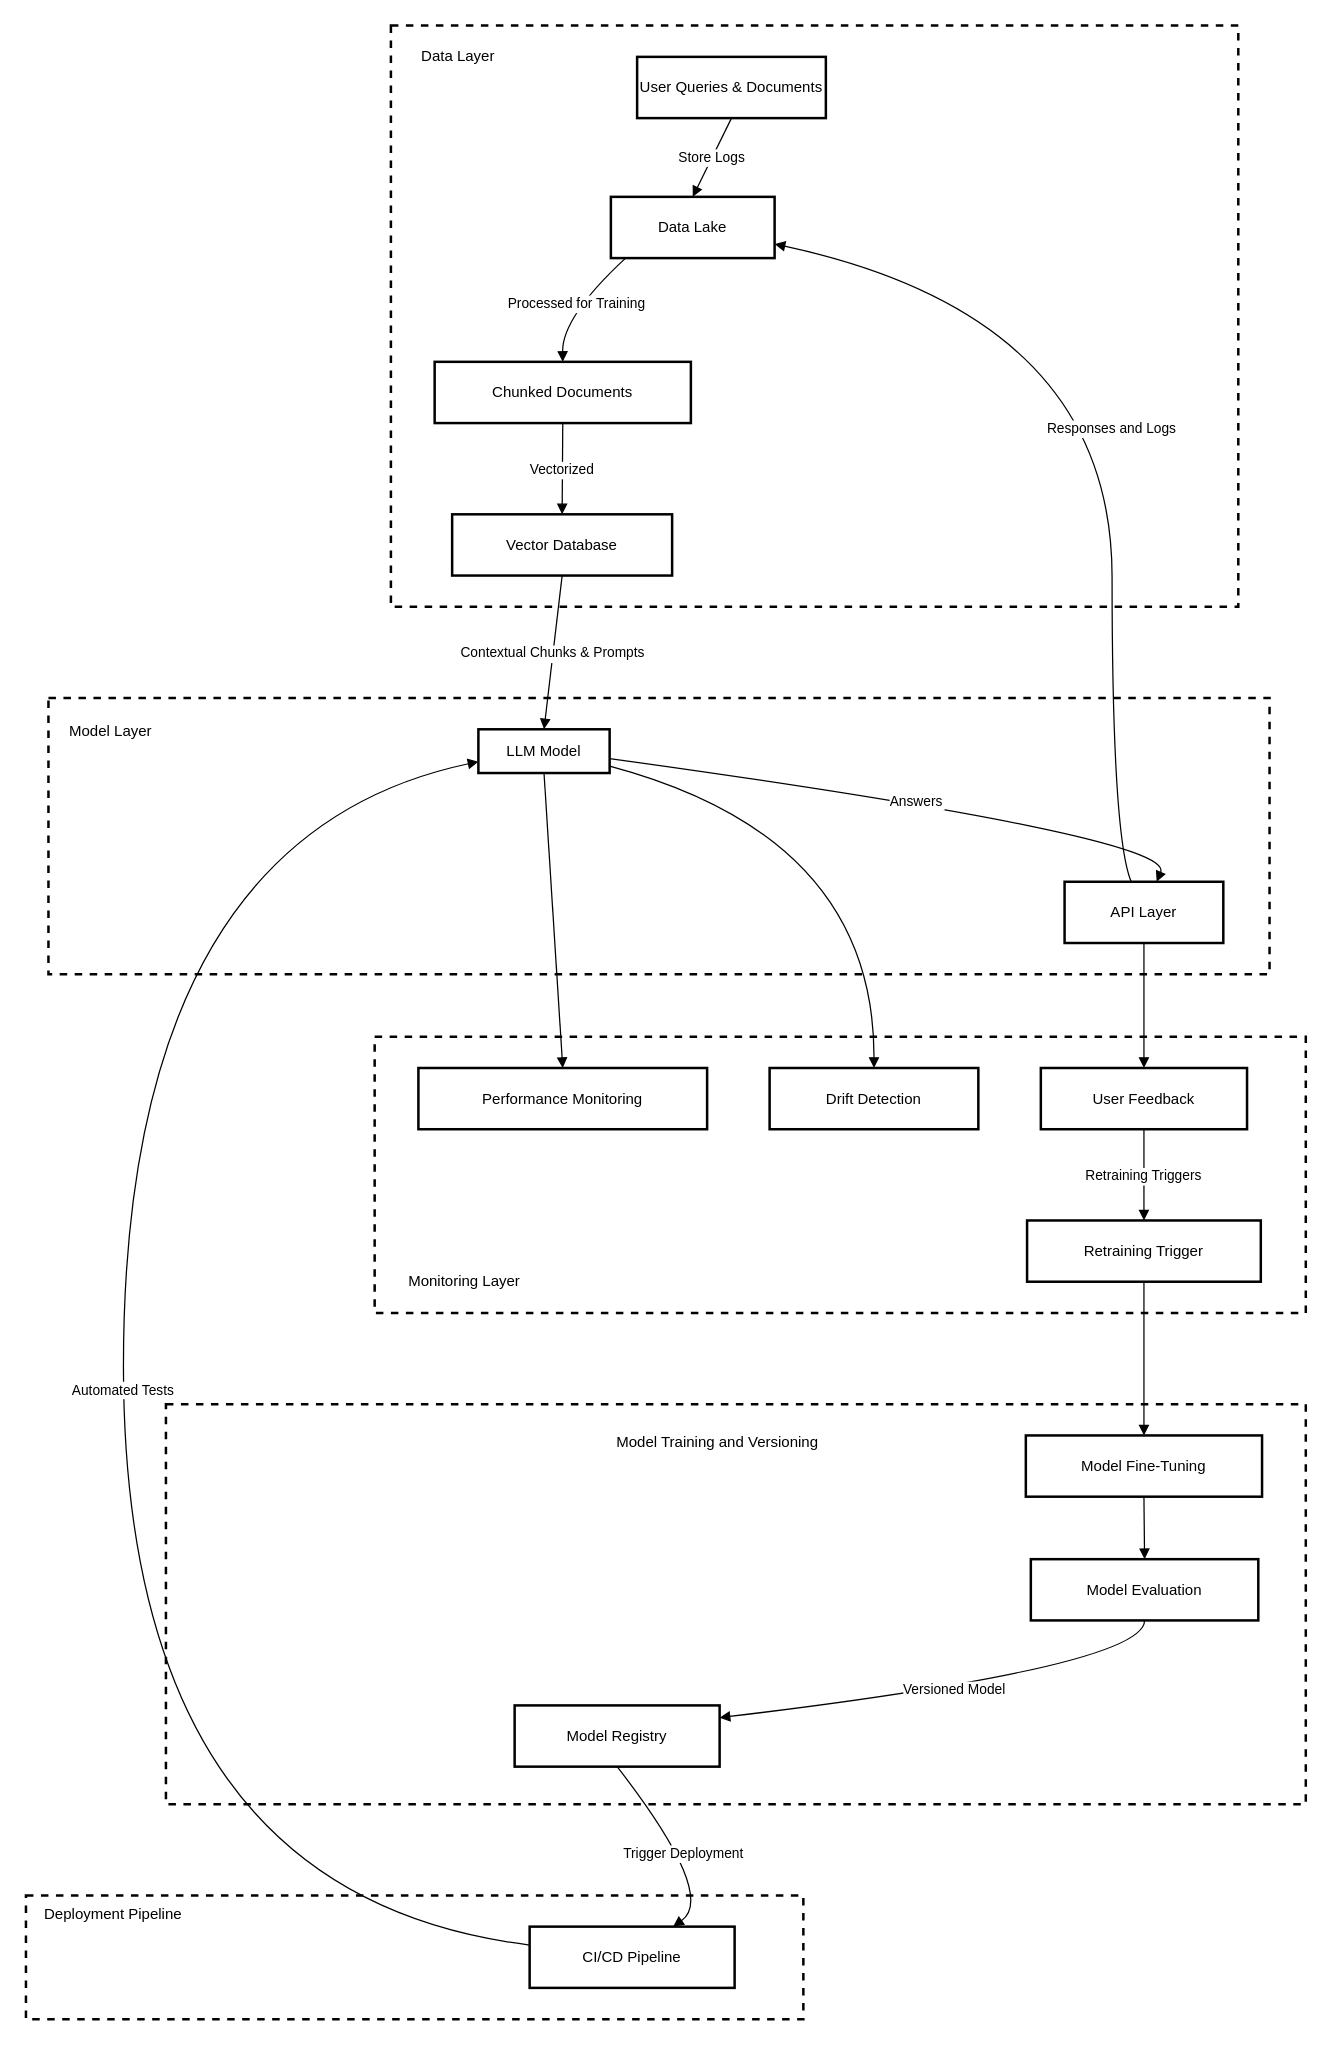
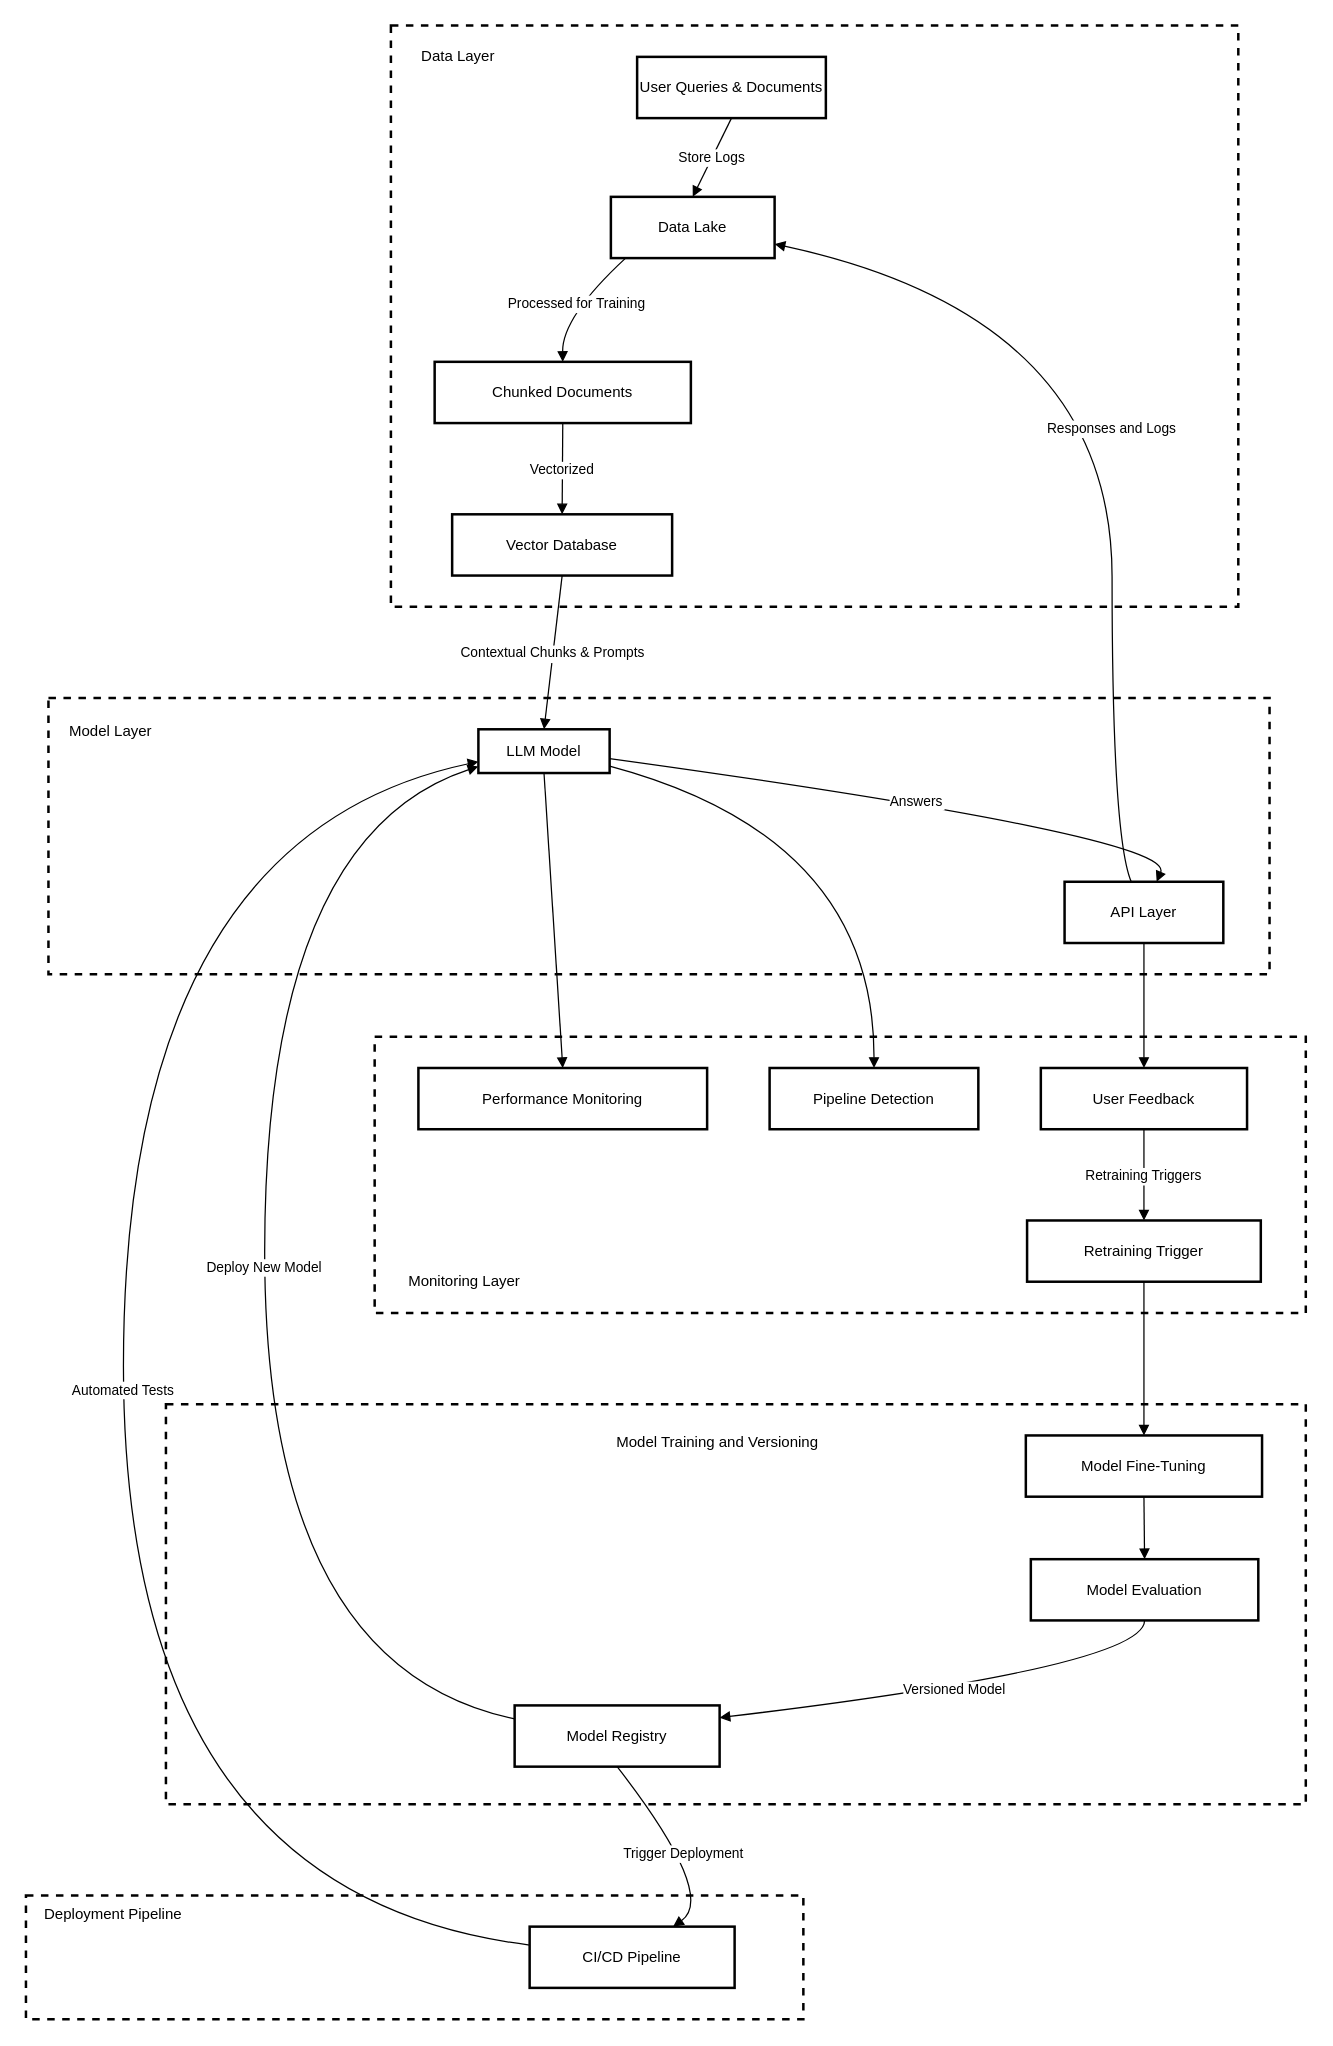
node "Drift Detection": label "Drift Detection" -> "Pipeline Detection"
edge "Model Registry" -> "LLM Model": added, label "Deploy New Model"
